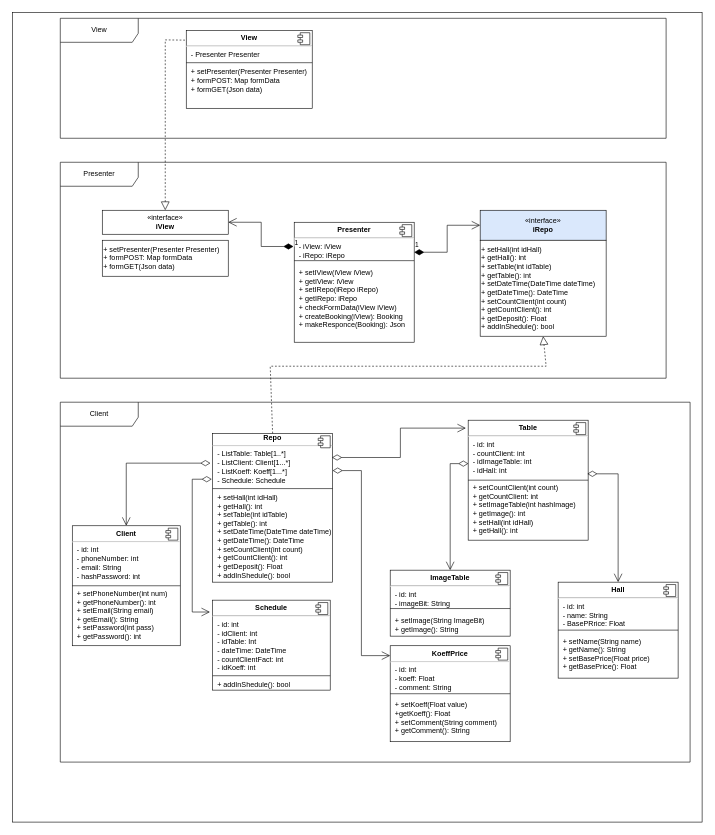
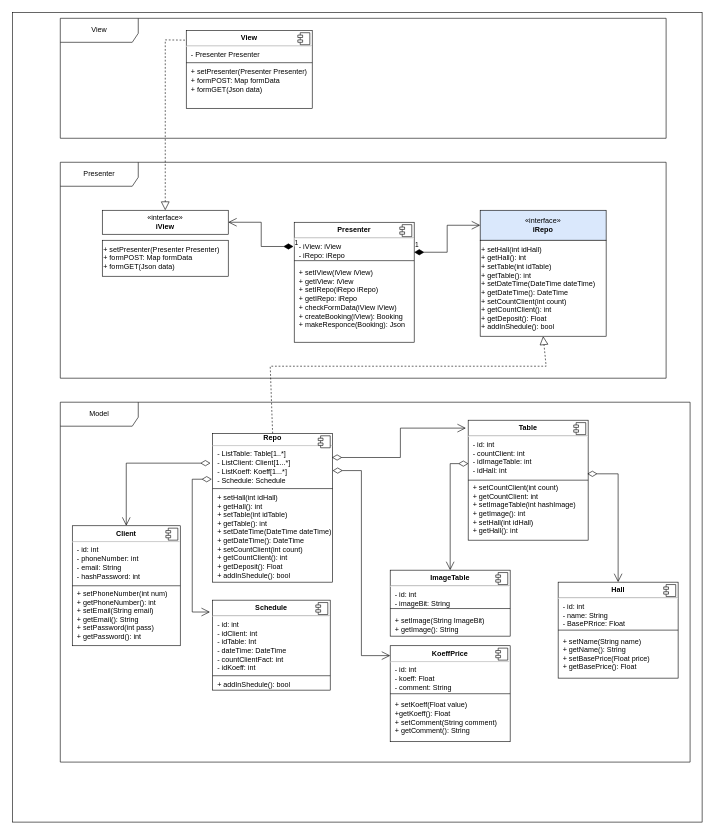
node "Client": label "Client" -> "Model"
